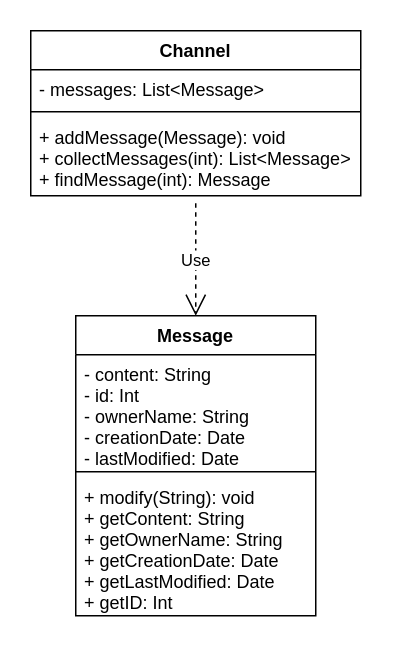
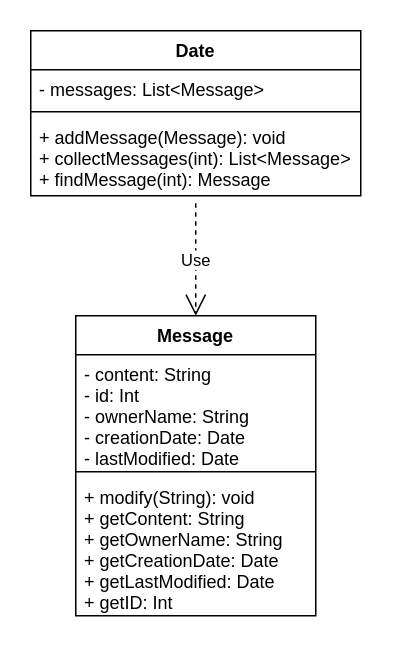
node "Channel": label "Channel" -> "Date"
